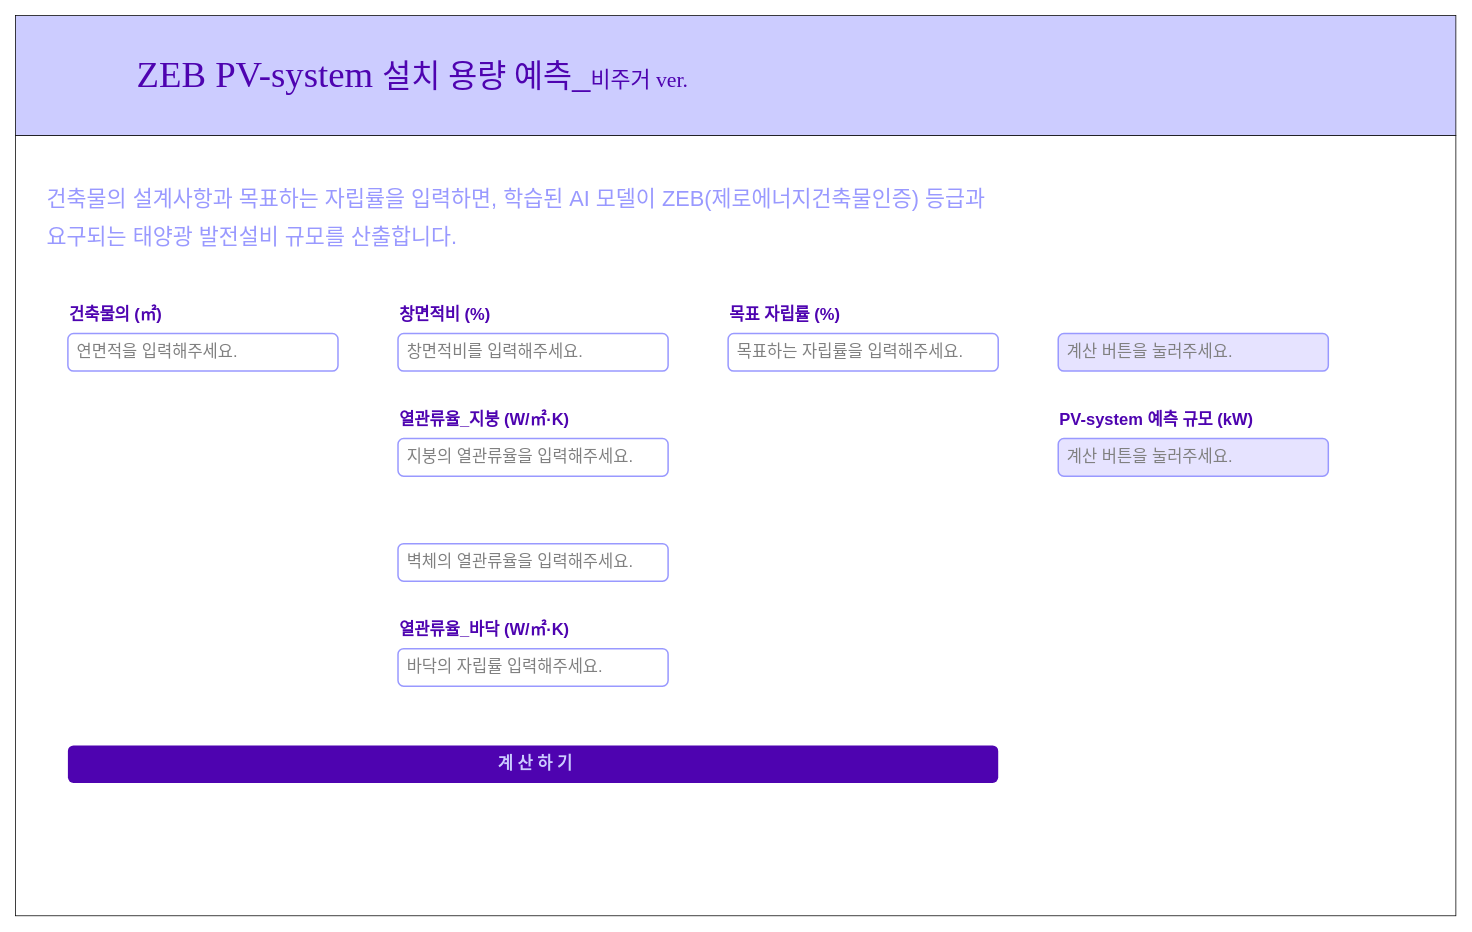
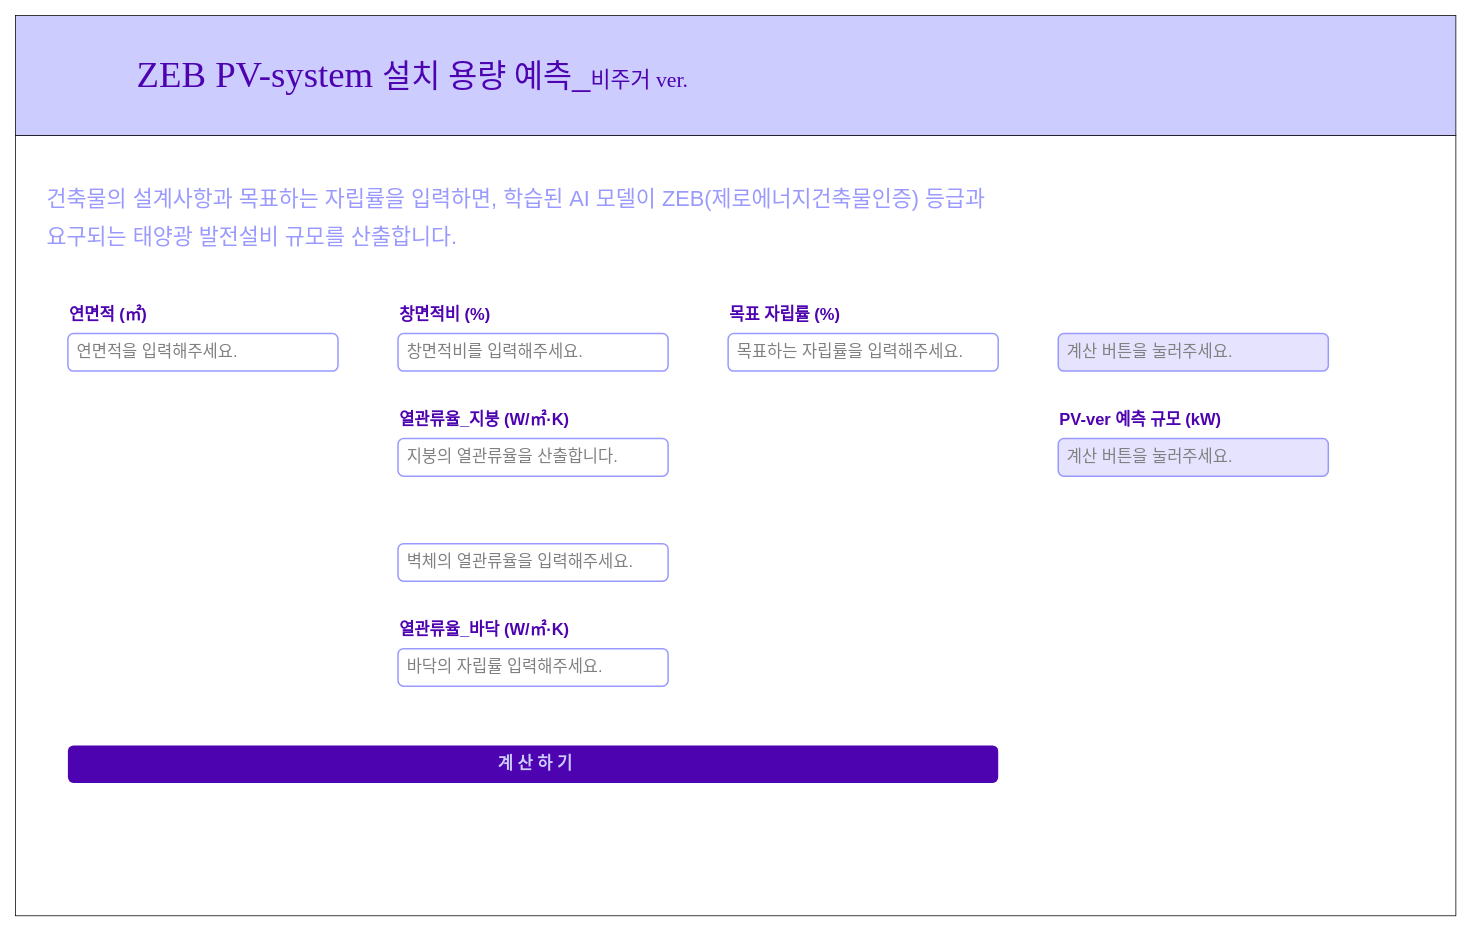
node "건축물의 (㎡)": label "건축물의 (㎡)" -> "연면적 (㎡)"
node "PV-system 예측 규모 (kW)": label "PV-system 예측 규모 (kW)" -> "PV-ver 예측 규모 (kW)"
node "지붕의 열관류율을 입력해주세요.": label "지붕의 열관류율을 입력해주세요." -> "지붕의 열관류율을 산출합니다."
